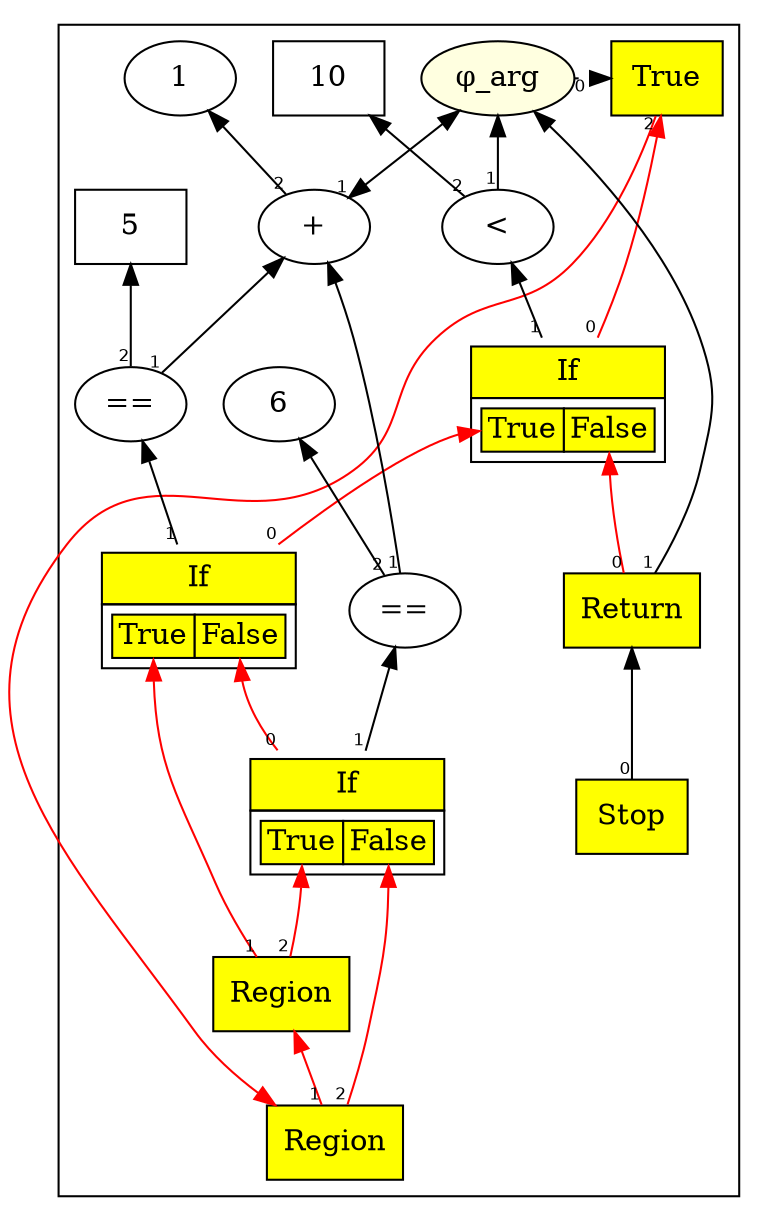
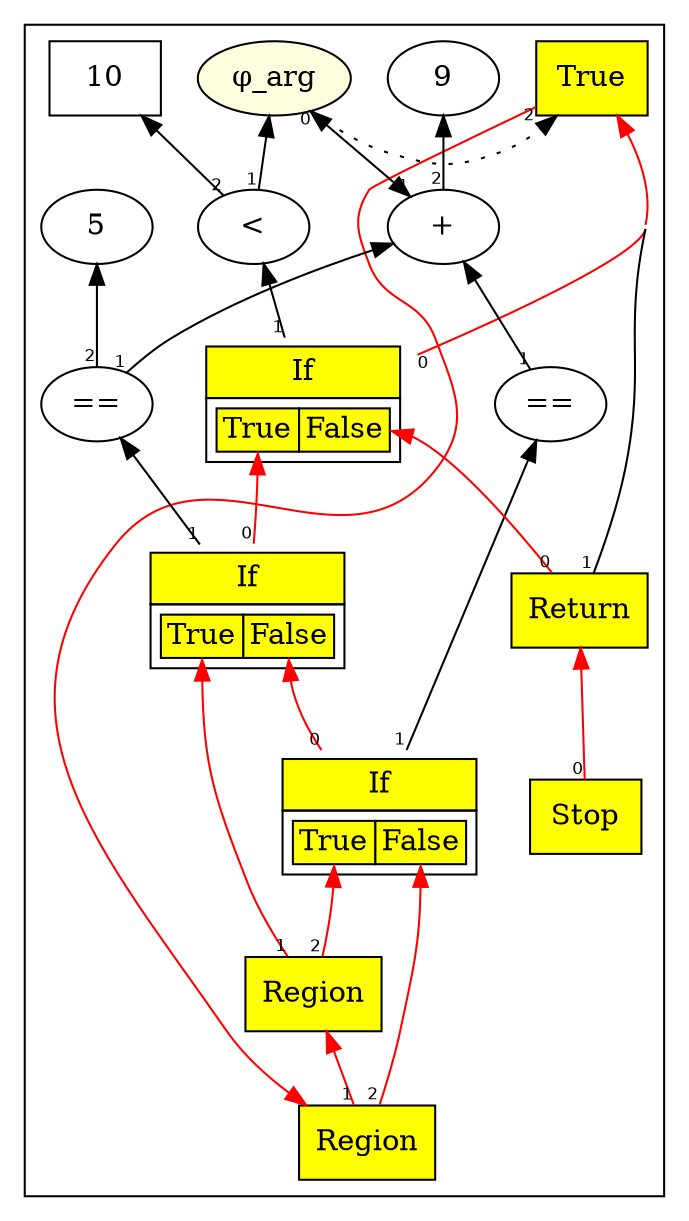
node "1": label "1" -> "9"
node "5": shape box -> ellipse
edge "Return" -> "φ_arg": now "Return" -> "True"
node "6": removed
edge "Stop" -> "Return": color black -> red
